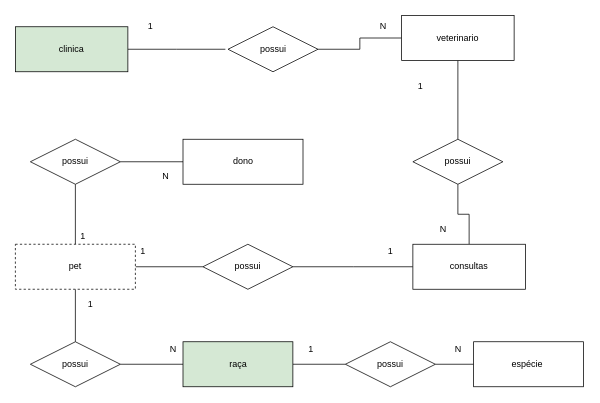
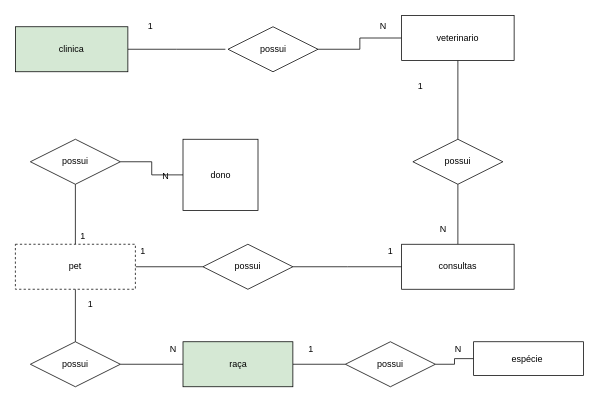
node "dono": size 120x45 -> 75x71
node "consultas": moved (469, 267) -> (458, 267)
node "espécie": size 110x45 -> 110x34
